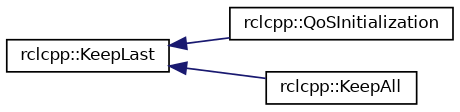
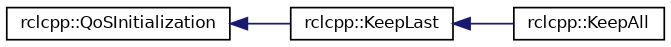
edge "rclcpp::QoSInitialization" -> "rclcpp::KeepLast": reversed
